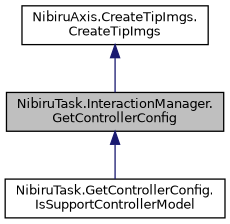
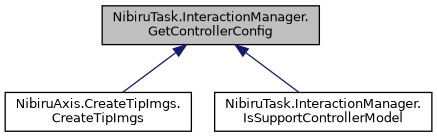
edge "NibiruTask.InteractionManager. GetControllerConfig" -> "NibiruAxis.CreateTipImgs. CreateTipImgs": reversed
node "NibiruTask.GetControllerConfig. IsSupportControllerModel": label "NibiruTask.GetControllerConfig. IsSupportControllerModel" -> "NibiruTask.InteractionManager. IsSupportControllerModel"
